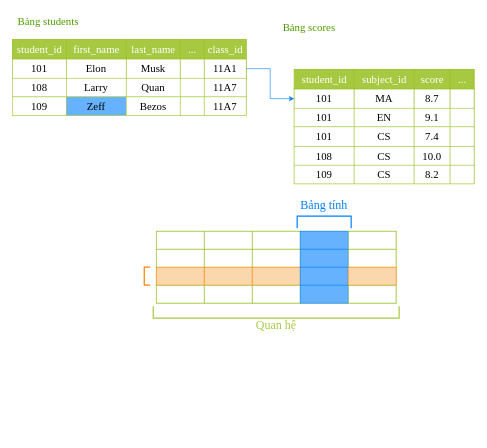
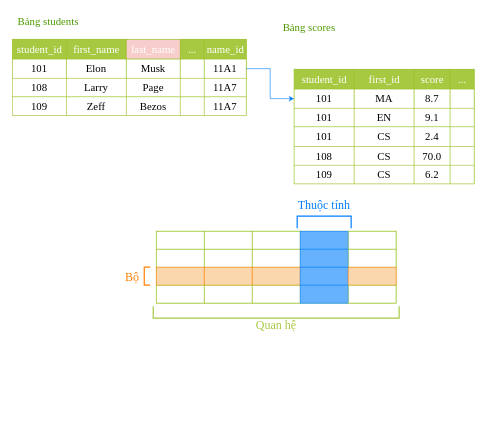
node "last_name": fillcolor #a7c942 -> #f8cecc
node "class_id": label "class_id" -> "name_id"
node "subject_id": label "subject_id" -> "first_id"
node "Quan": label "Quan" -> "Page"
node "Zeff": fillcolor #66b2ff -> #ffffff
node "7.4": label "7.4" -> "2.4"
node "10.0": label "10.0" -> "70.0"
node "8.2": label "8.2" -> "6.2"
node "Bảng tính": label "Bảng tính" -> "Thuộc tính"
node "Bộ": added
